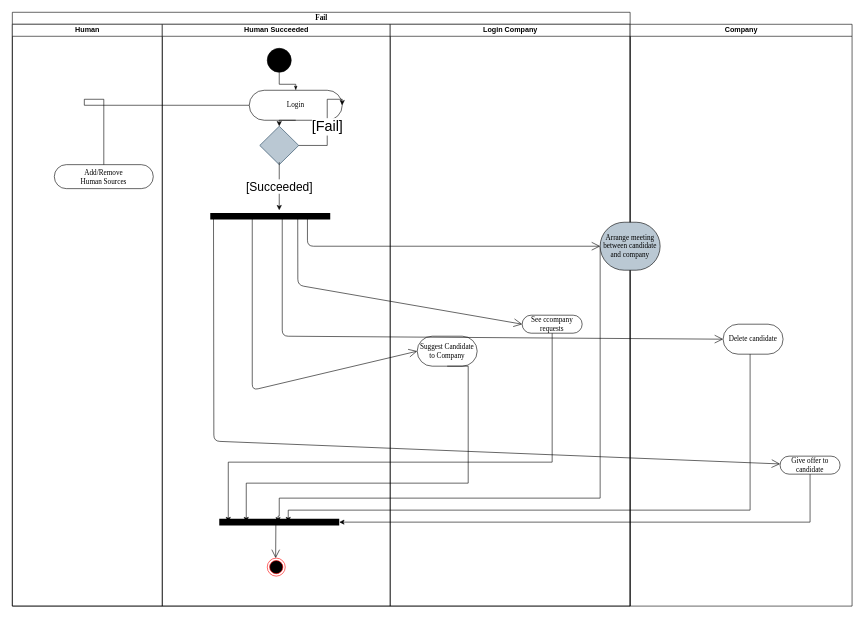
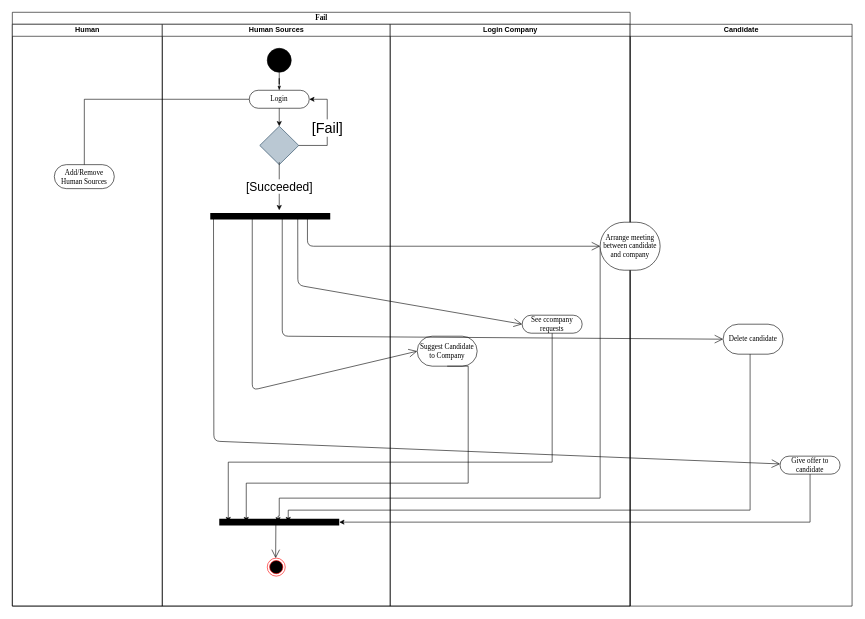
node "Human Succeeded": label "Human Succeeded" -> "Human Sources"
node "Company": label "Company" -> "Candidate"
node "Login": size 93x30 -> 60x18
node "Add/Remove Human Sources": size 99x24 -> 60x24
node "Arrange meeting between candidate and company": fillcolor #bac8d3 -> #ffffff
